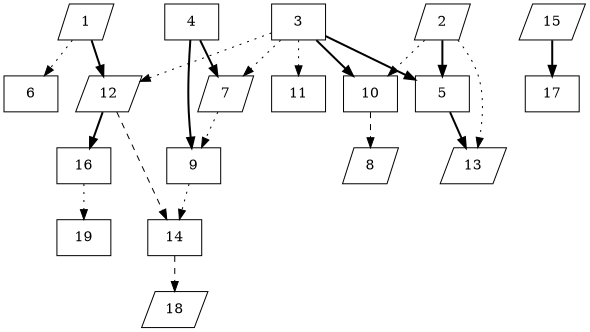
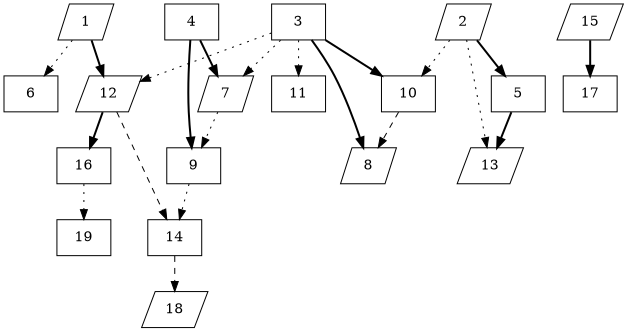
edge "3" -> "5": now "3" -> "8"
